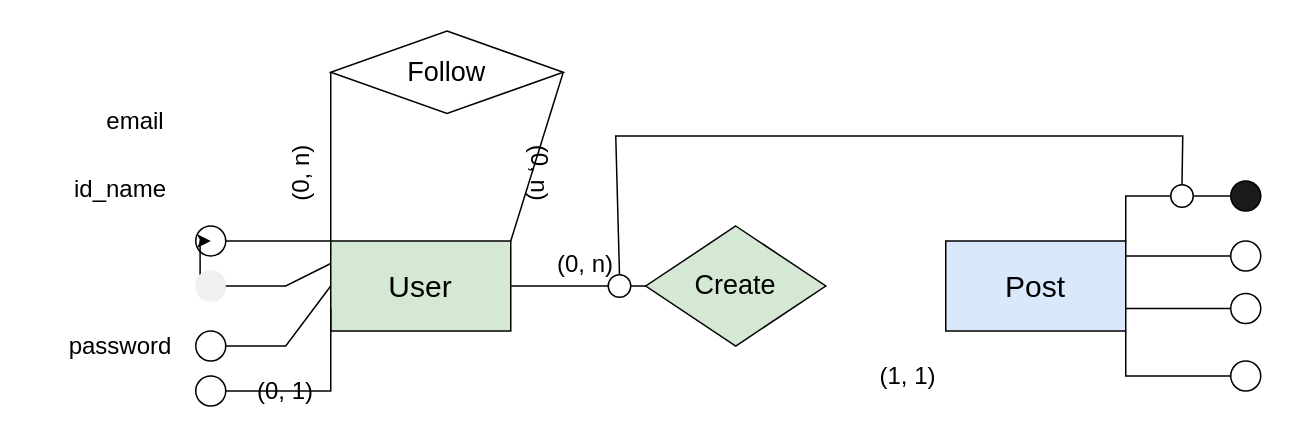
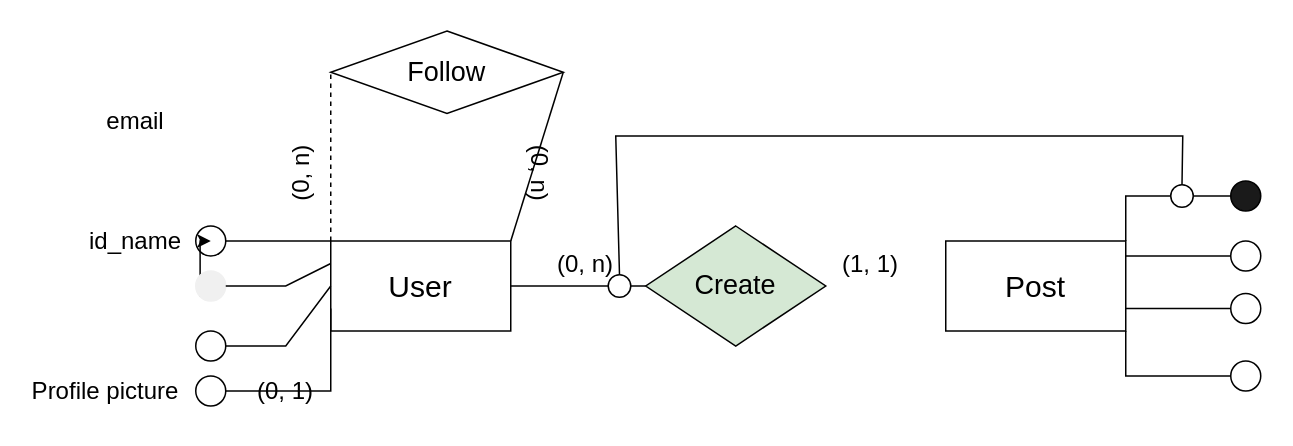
edge "Follow" -- "User": style solid -> dashed
node "id_name": moved (121, 188) -> (136, 241)
node "User": fillcolor #d5e8d4 -> #ffffff
node "Post": fillcolor #dae8fc -> #ffffff
node "password": removed
node "(1, 1)": moved (908, 376) -> (871, 263)
node "Profile picture": added
